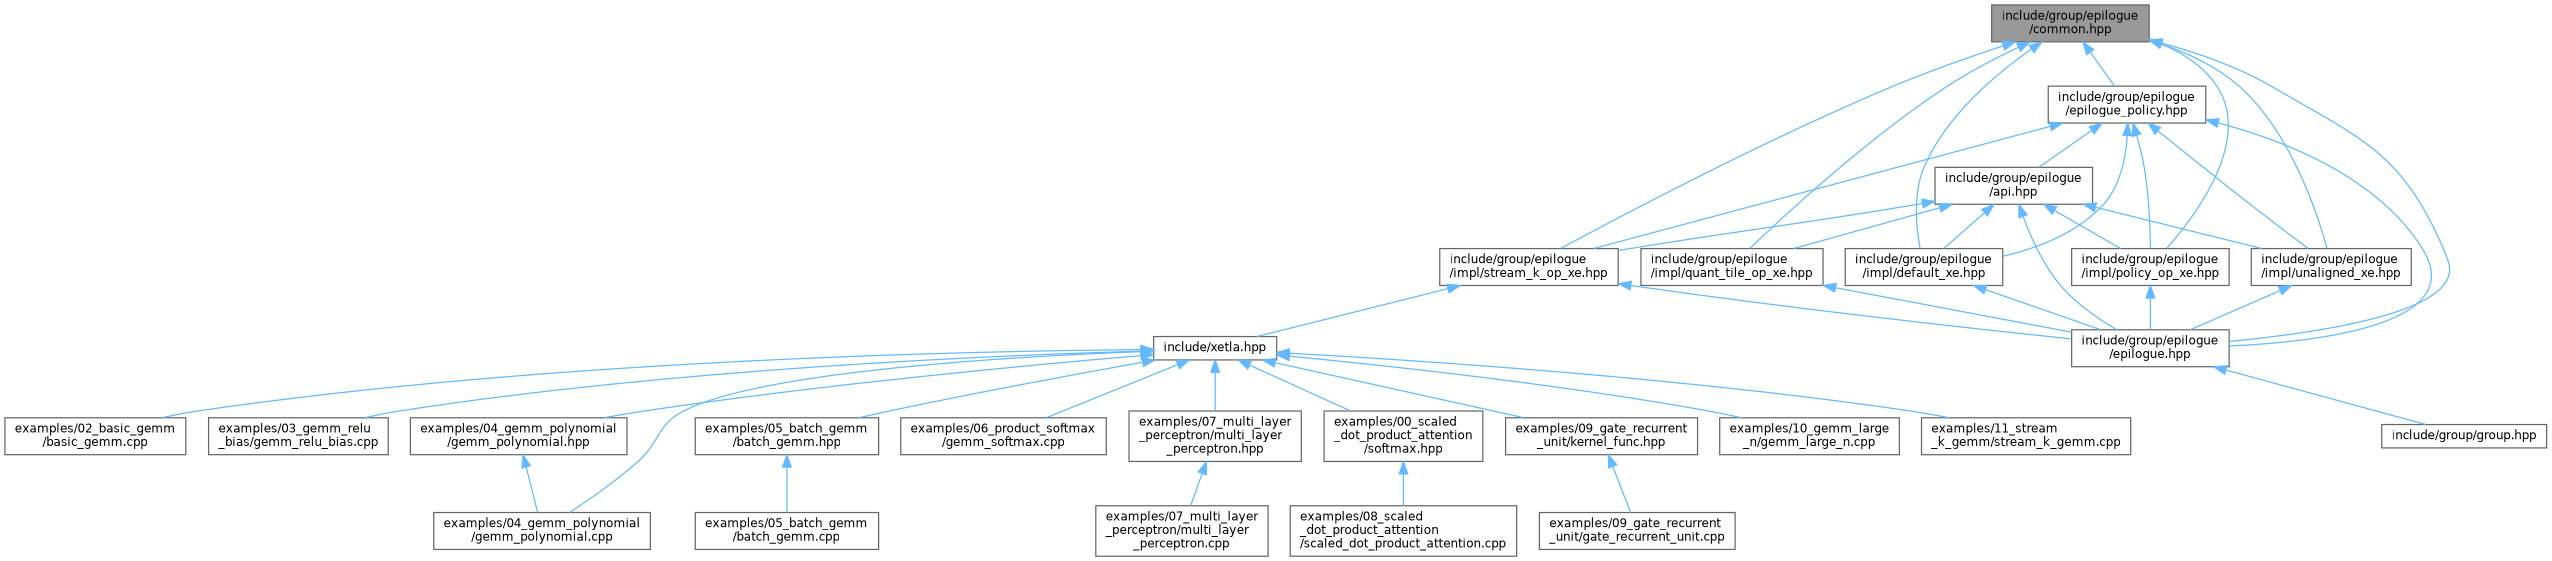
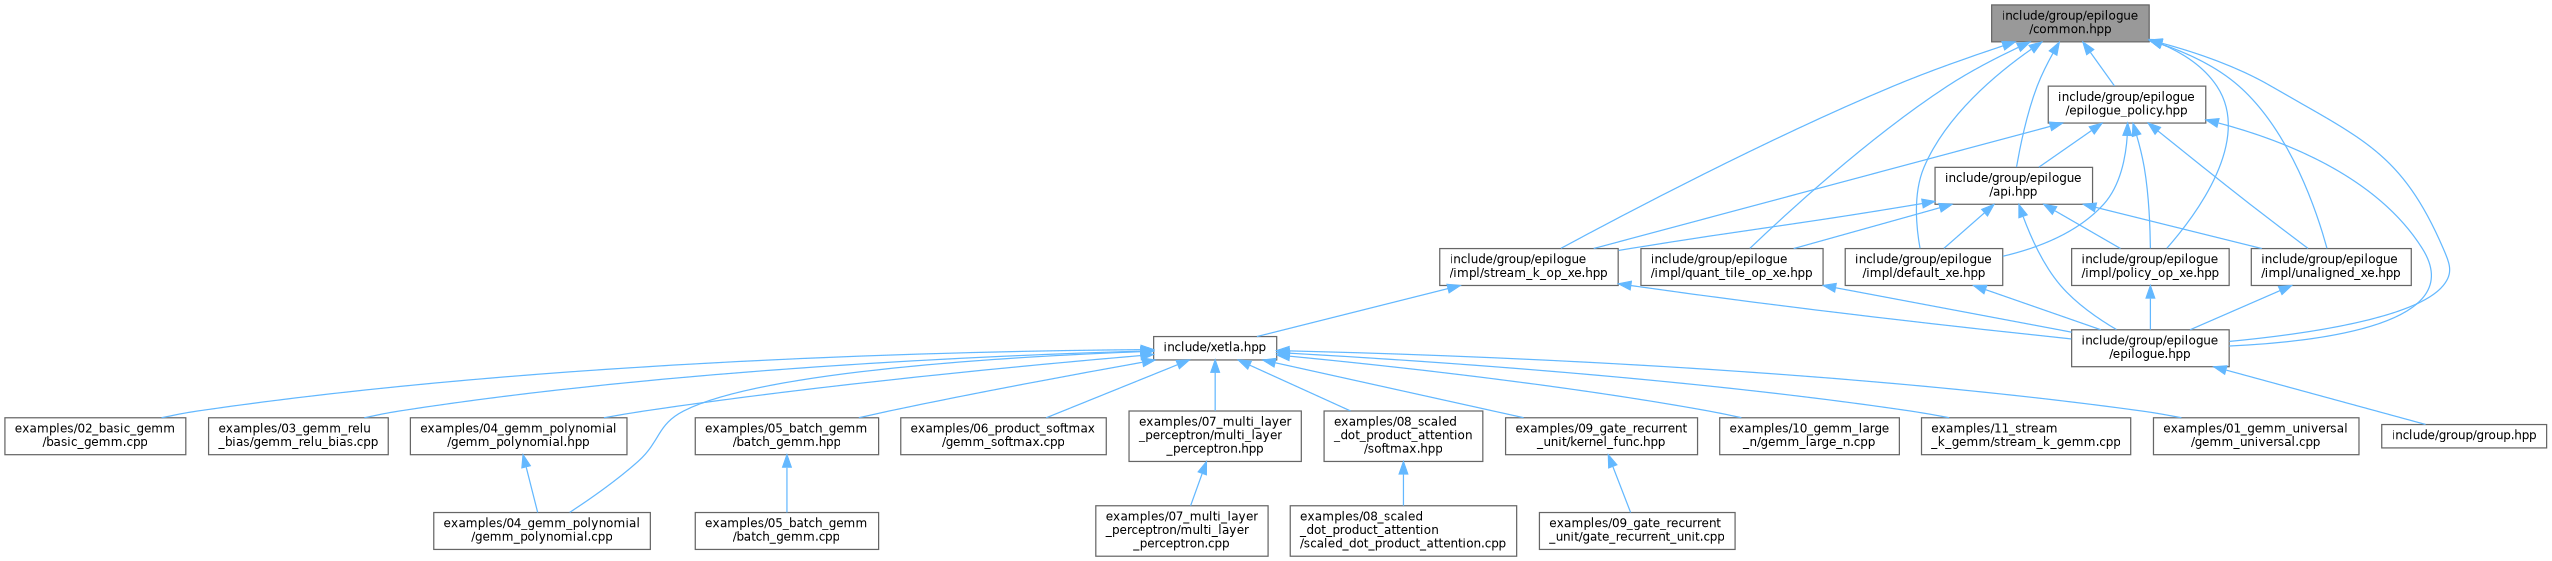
edge "include/group/epilogue /api.hpp" -> "include/group/epilogue /common.hpp": added
node "examples/00_scaled _dot_product_attention /softmax.hpp": label "examples/00_scaled _dot_product_attention /softmax.hpp" -> "examples/08_scaled _dot_product_attention /softmax.hpp"
node "examples/01_gemm_universal /gemm_universal.cpp": added
